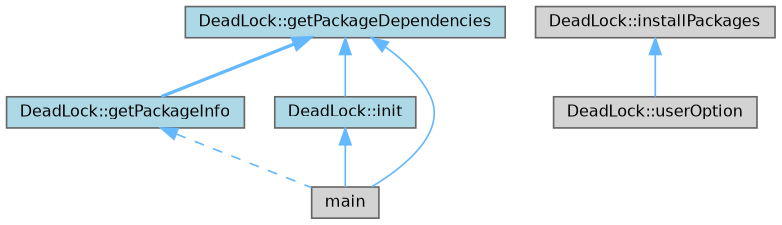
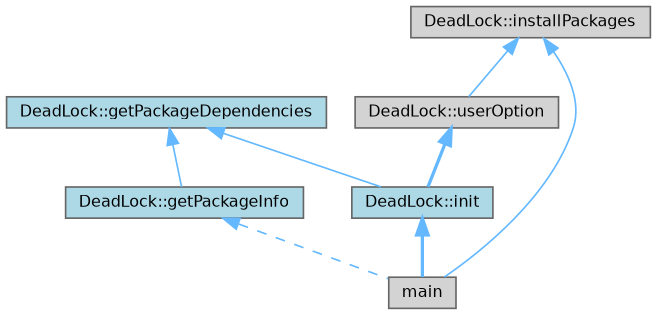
edge "DeadLock::getPackageInfo" -> "DeadLock::getPackageDependencies": style bold -> solid
edge "main" -> "DeadLock::getPackageDependencies": now "main" -> "DeadLock::installPackages"
edge "DeadLock::init" -> "DeadLock::userOption": added
edge "main" -> "DeadLock::init": style solid -> bold
